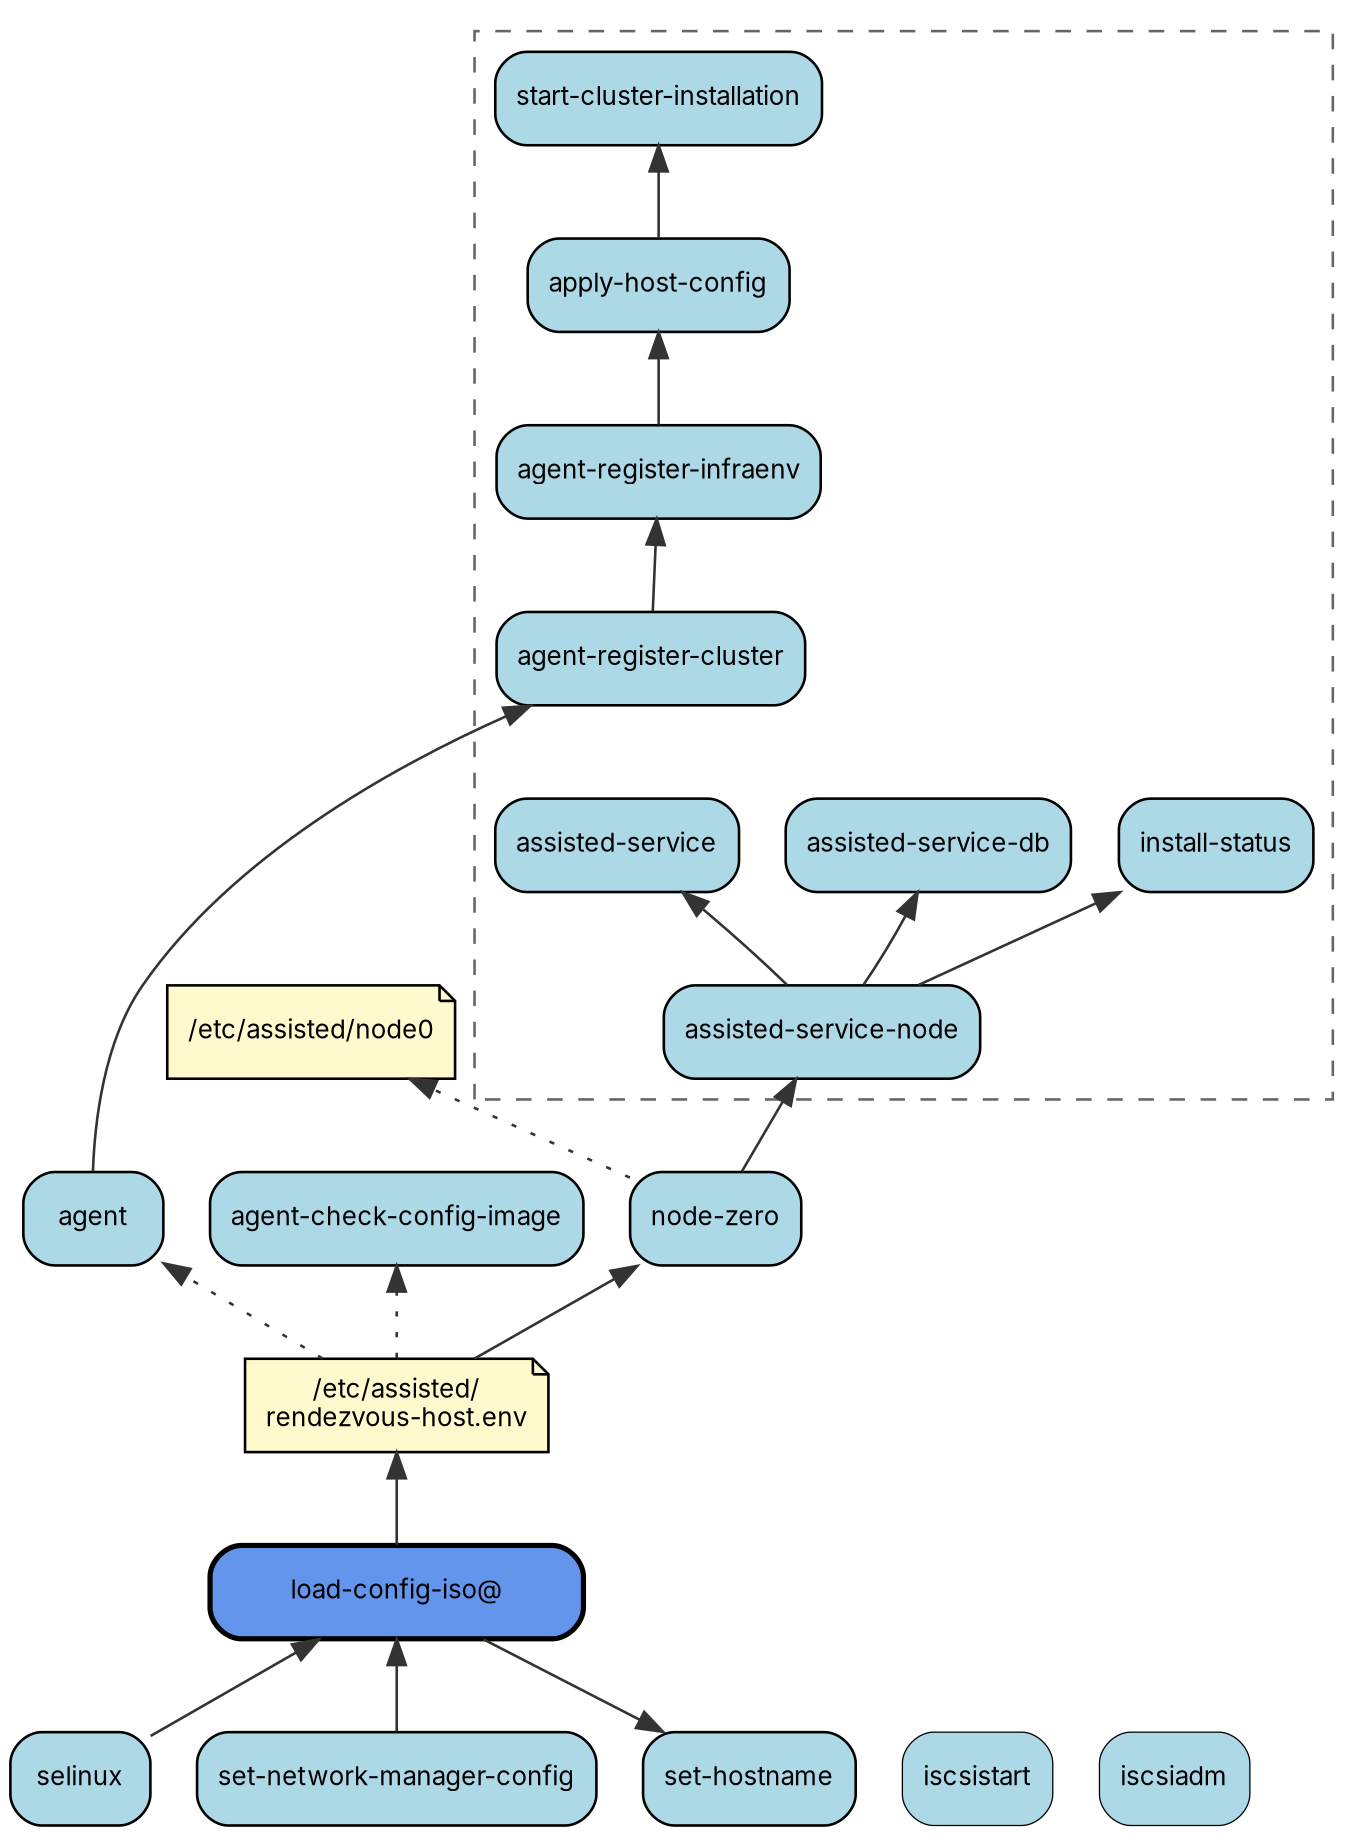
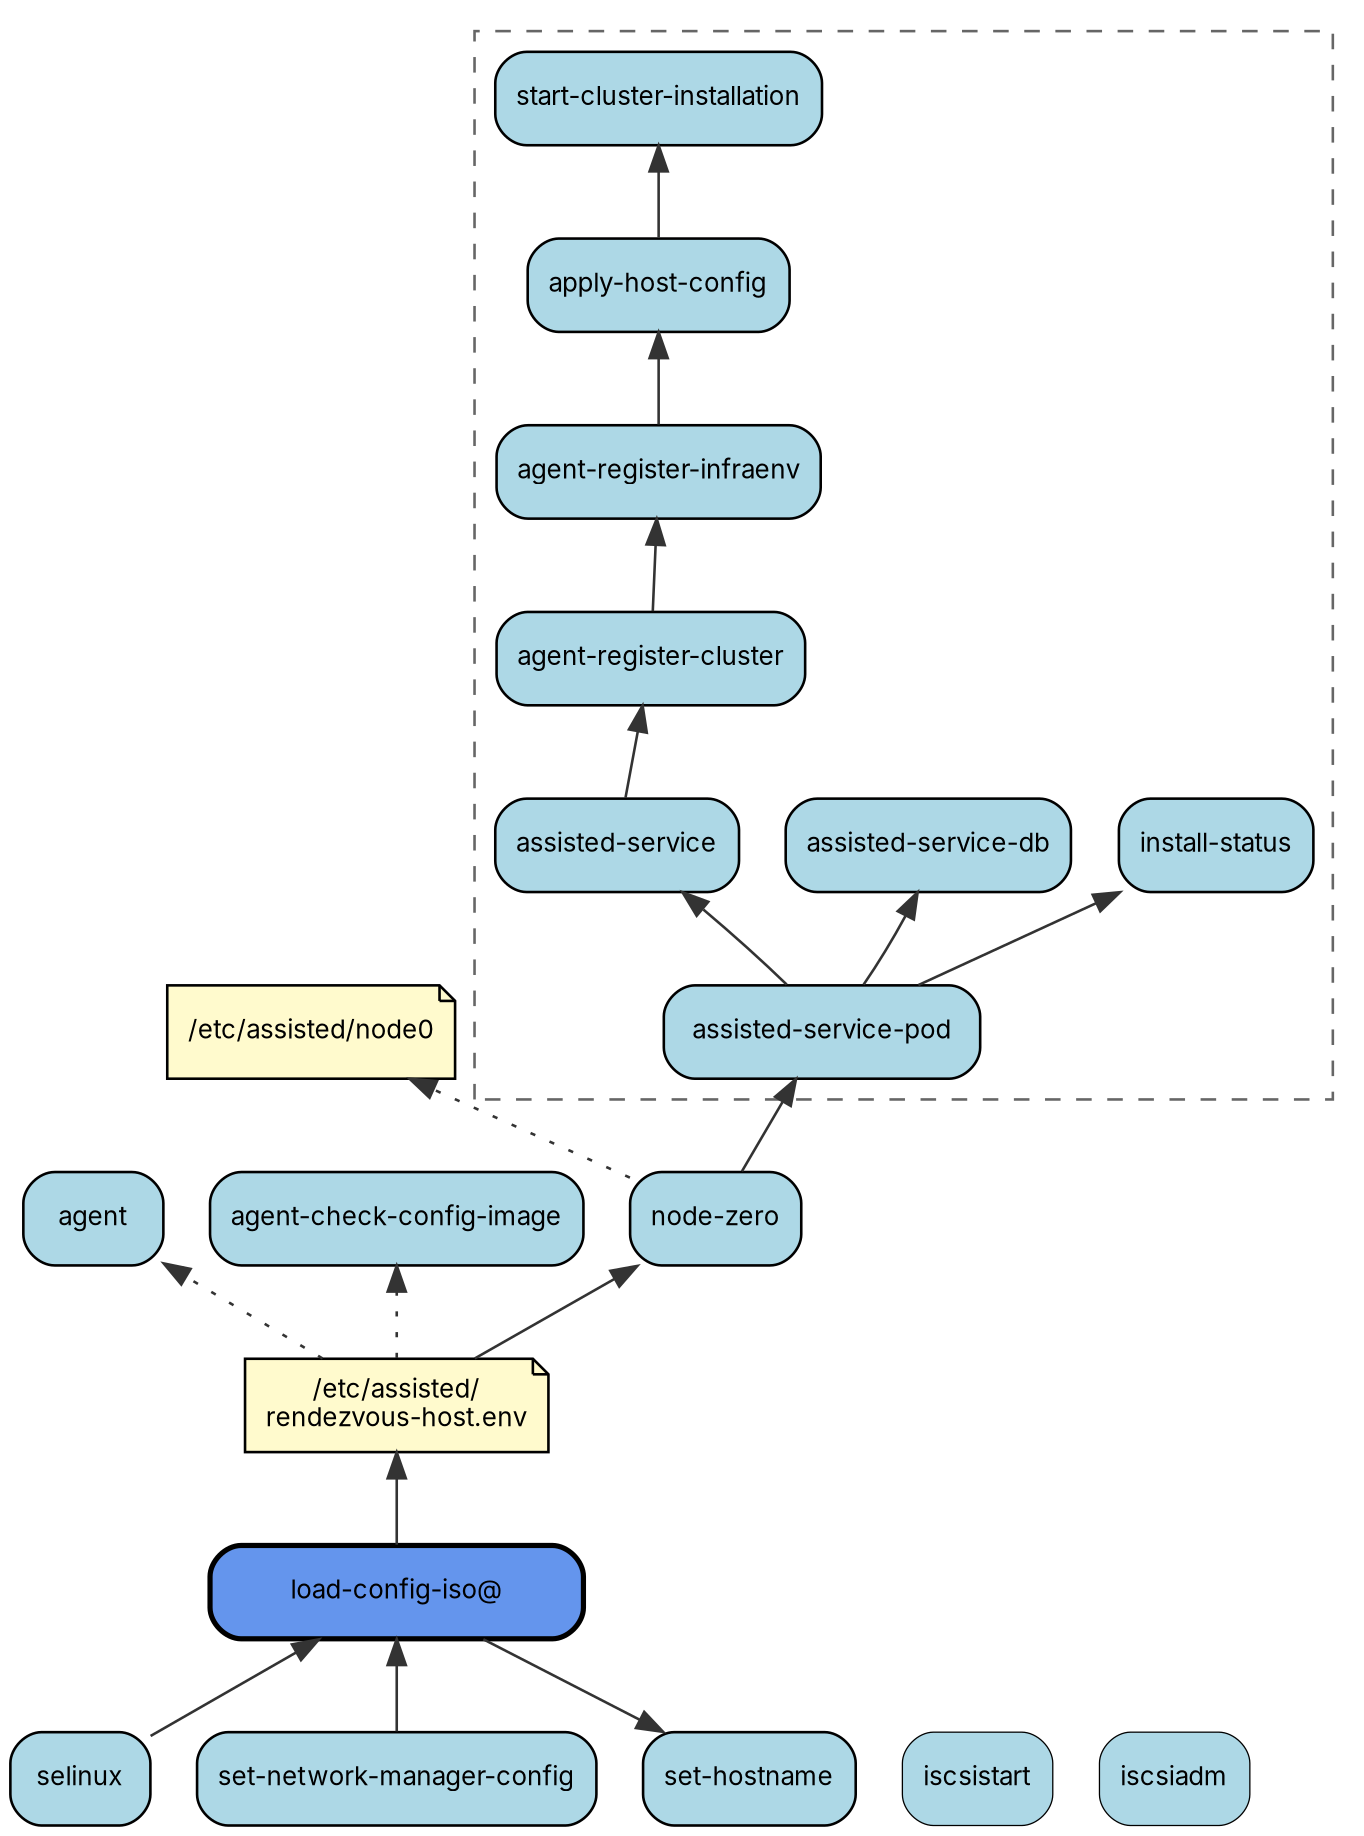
edge "agent" -> "agent-register-cluster": now "assisted-service" -> "agent-register-cluster"
node "assisted-service-node": label "assisted-service-node" -> "assisted-service-pod"
